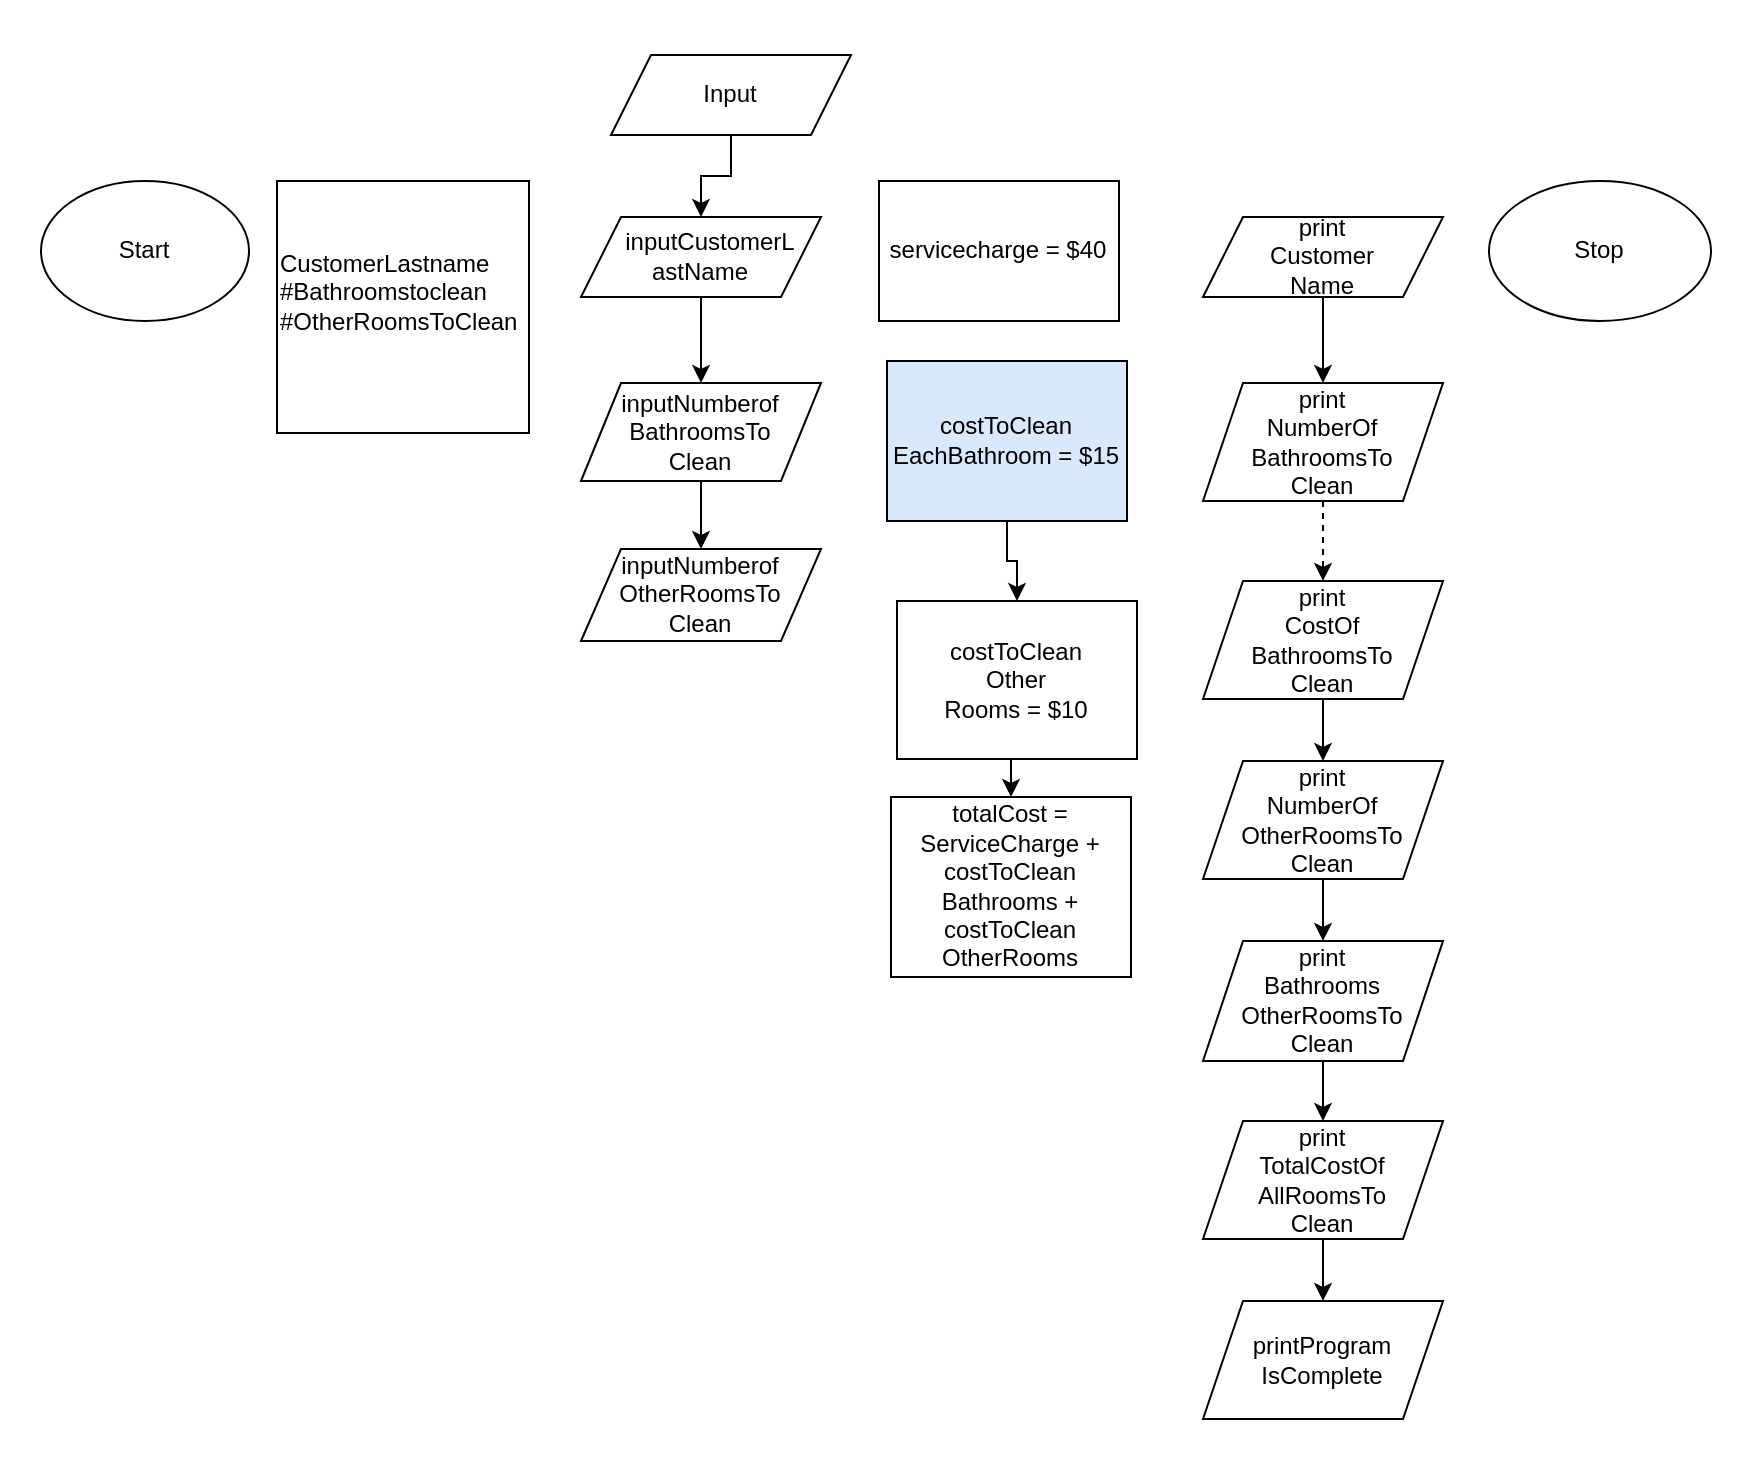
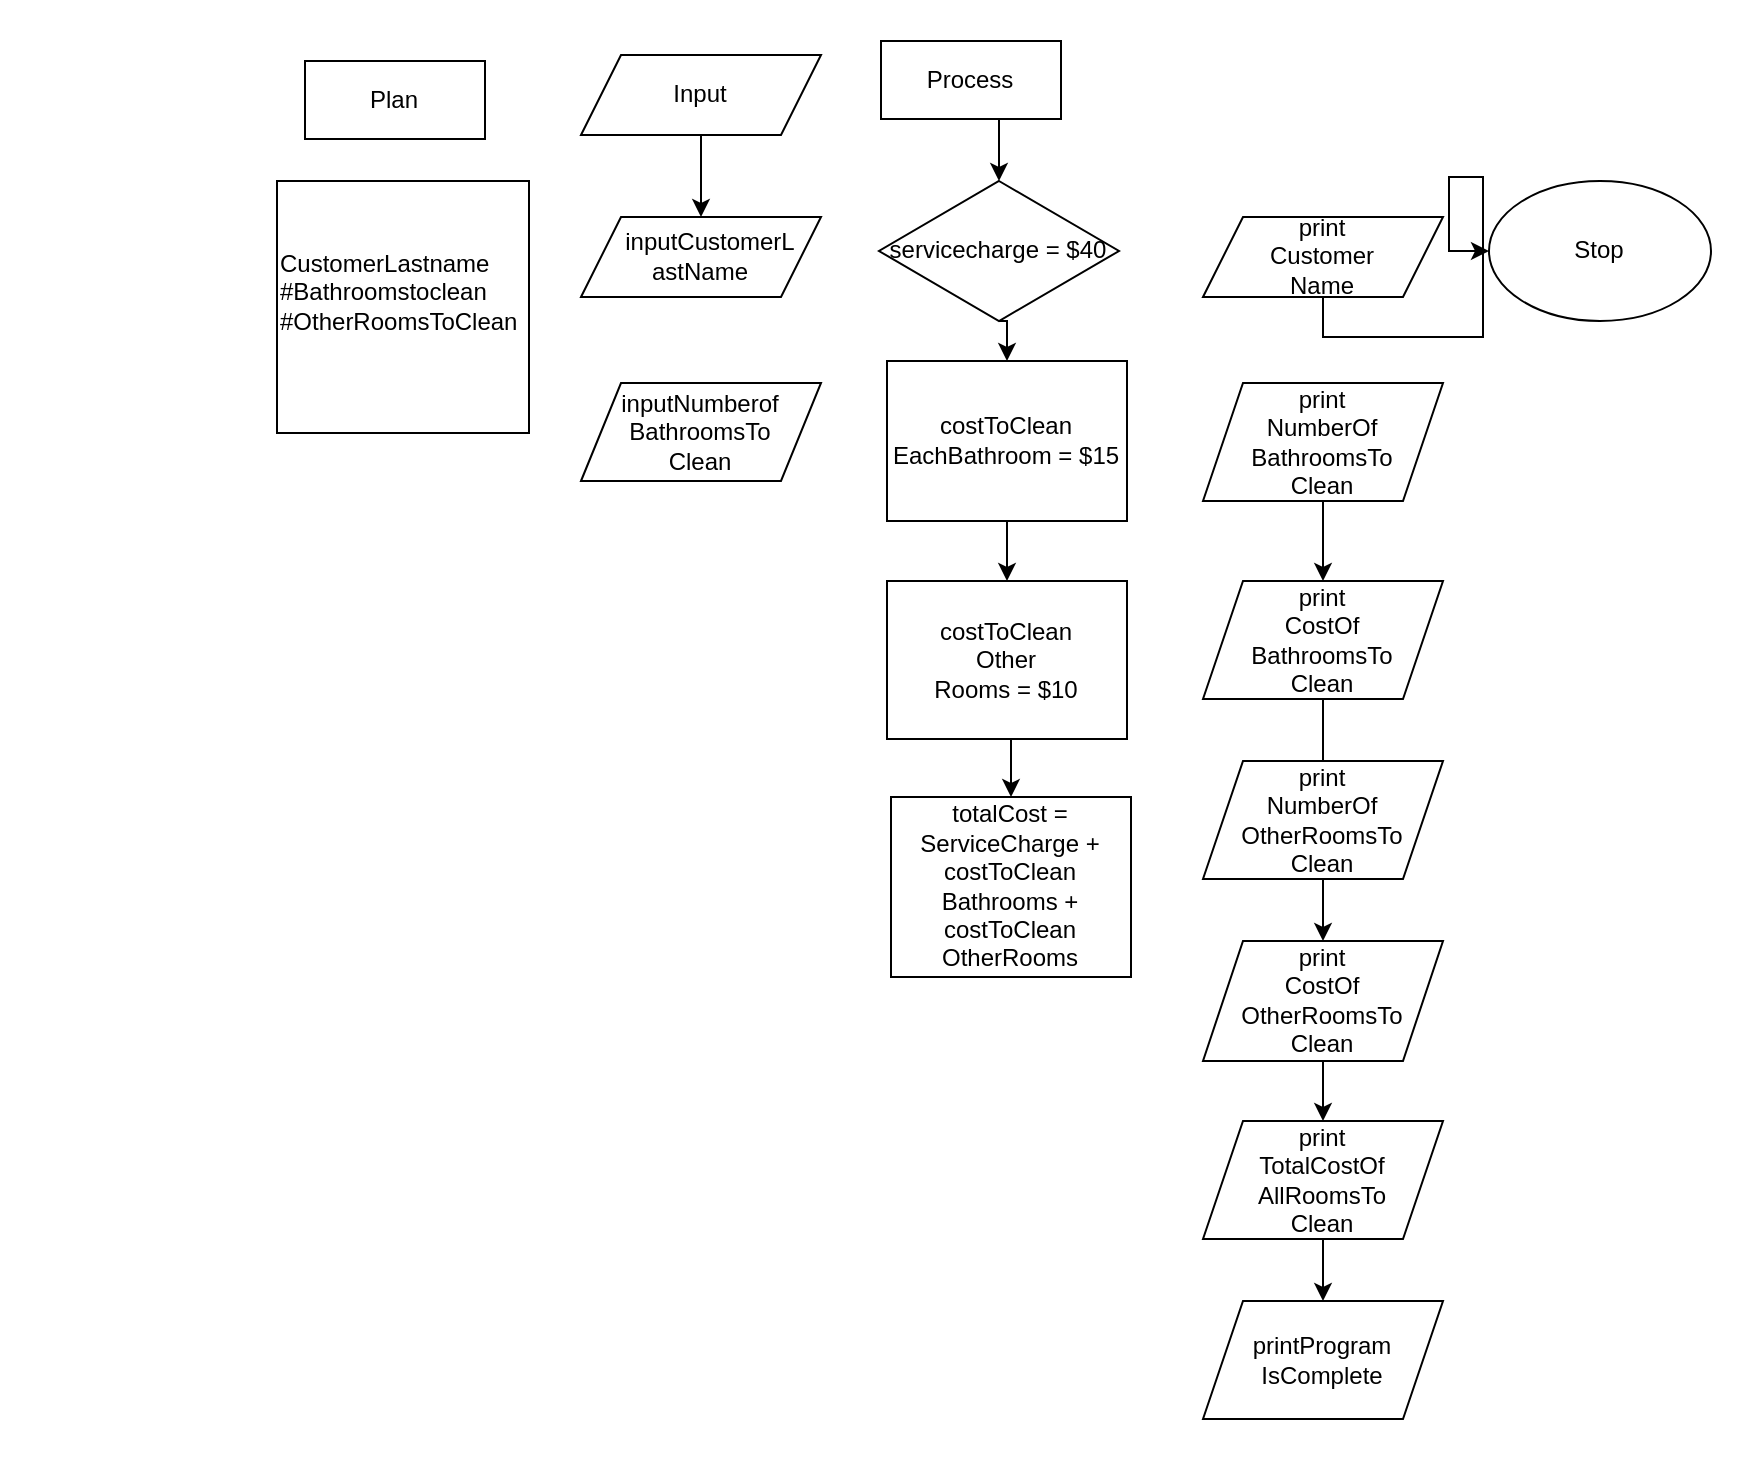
node "Process": added
node "Input": moved (731, 95) -> (701, 95)
node "Plan": added
edge "Process" -> "servicecharge = $40": added
node "Start": removed
node "servicecharge = $40": shape rectangle -> diamond
edge "servicecharge = $40" -> "costToClean EachBathroom = $15": added
edge "inputCustomerL astName" -> "inputNumberof BathroomsTo Clean": removed
edge "print Customer Name" -> "print NumberOf BathroomsTo Clean": now "print Customer Name" -> "Stop"
node "costToClean EachBathroom = $15": fillcolor #dae8fc -> #ffffff
edge "inputNumberof BathroomsTo Clean" -> "inputNumberof OtherRoomsTo Clean": removed
edge "print NumberOf BathroomsTo Clean" -> "print CostOf BathroomsTo Clean": style dashed -> solid
node "inputNumberof OtherRoomsTo Clean": removed
node "costToClean Other Rooms = $10": moved (1017, 680) -> (1007, 660)
edge "print CostOf BathroomsTo Clean" -> "print NumberOf OtherRoomsTo Clean": arrowhead classic -> none
node "print Bathrooms OtherRoomsTo Clean": label "print Bathrooms OtherRoomsTo Clean" -> "print CostOf OtherRoomsTo Clean"
